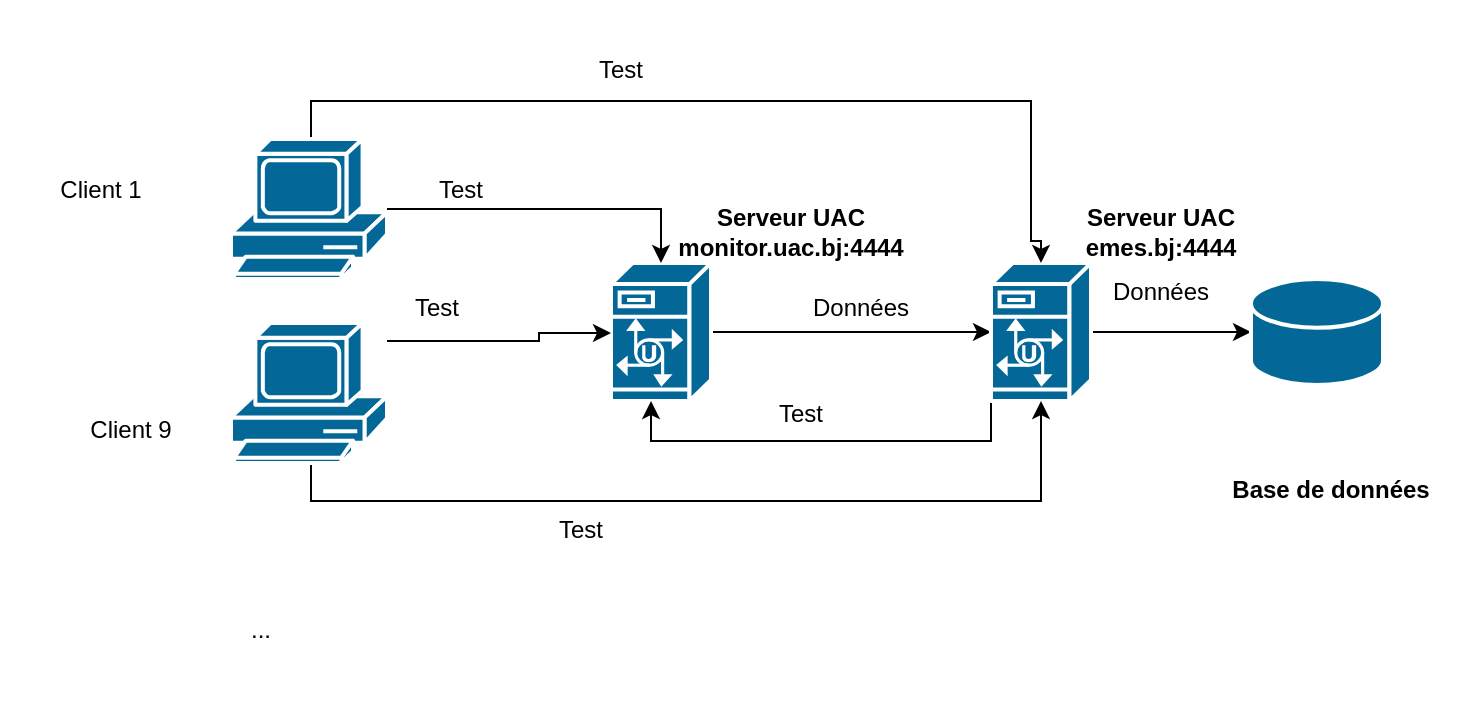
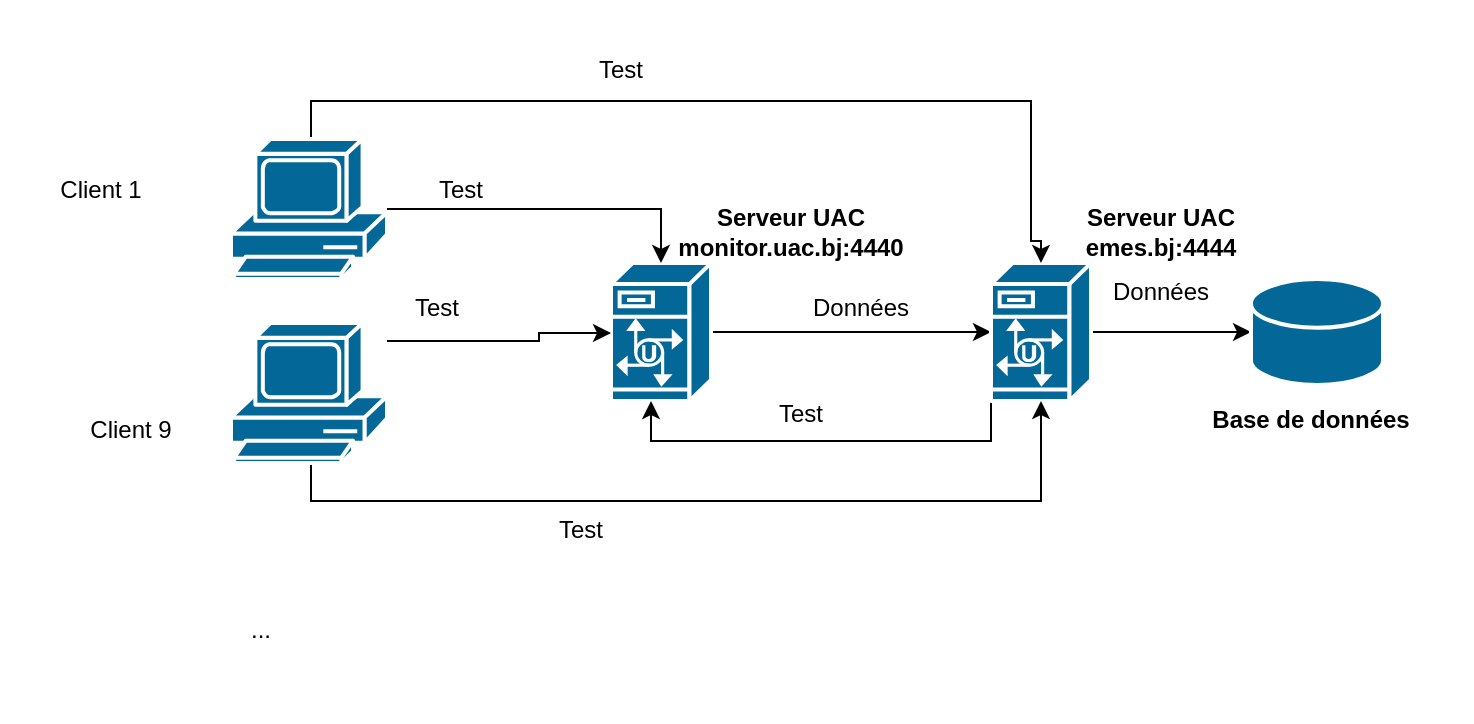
node "Serveur UAC monitor.uac.bj:4444": label "Serveur UAC monitor.uac.bj:4444" -> "Serveur UAC monitor.uac.bj:4440"
node "Base de données": moved (1331, 491) -> (1311, 421)
